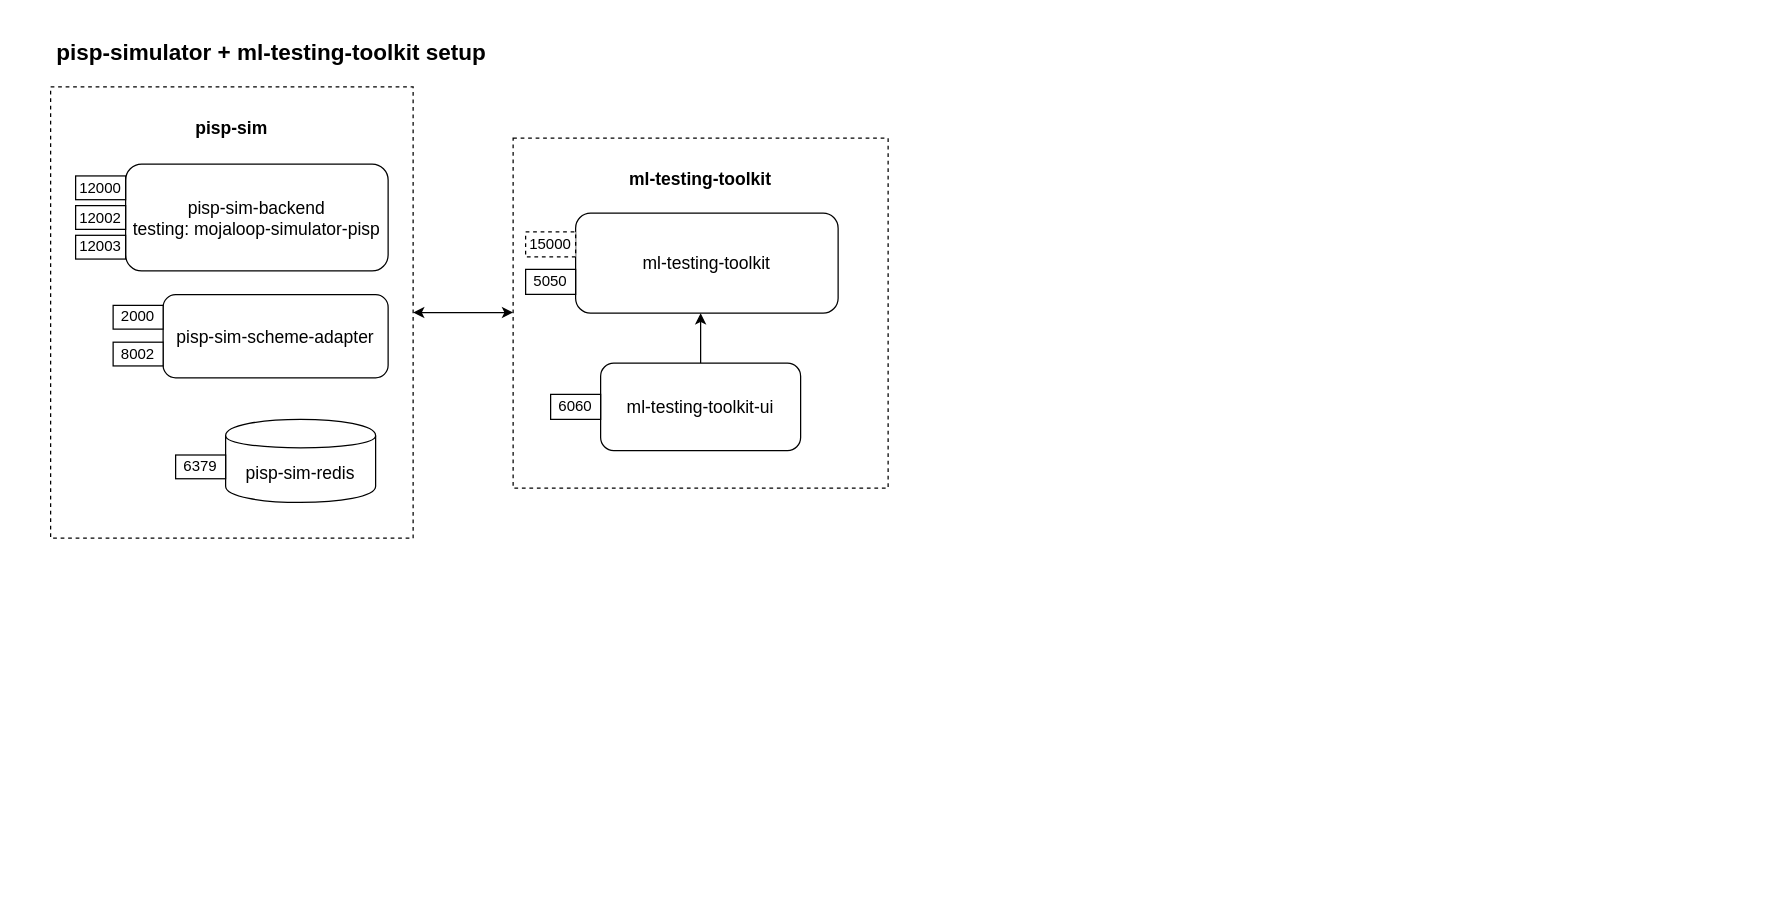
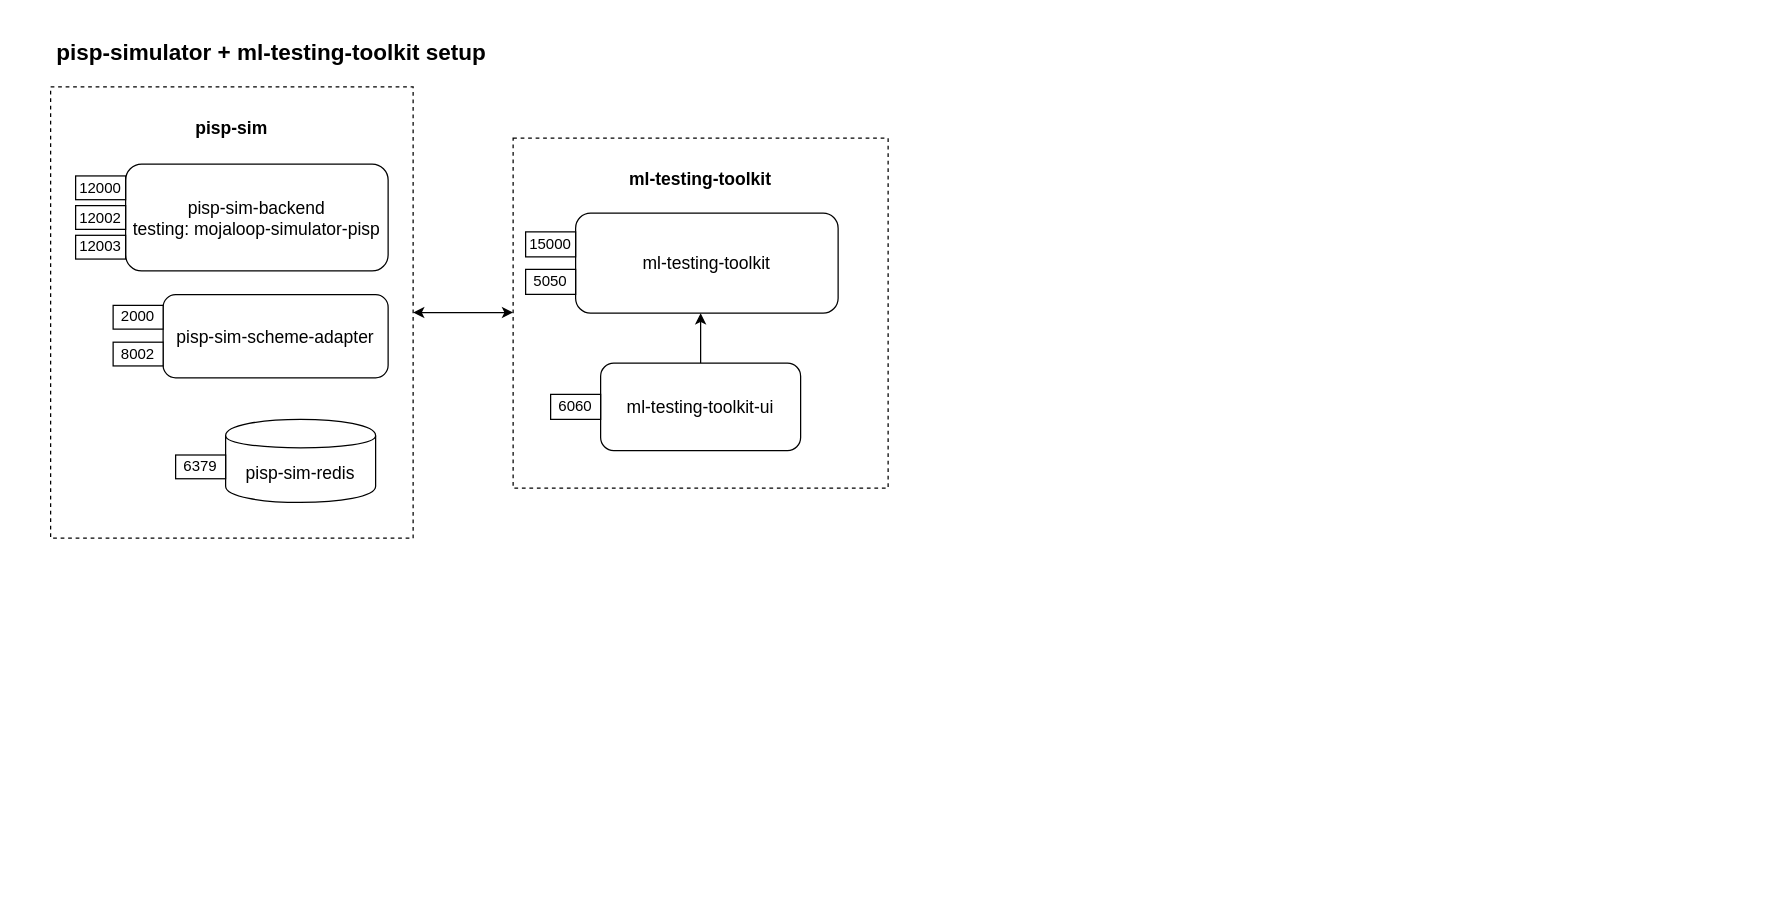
node "15000": style dashed -> solid
